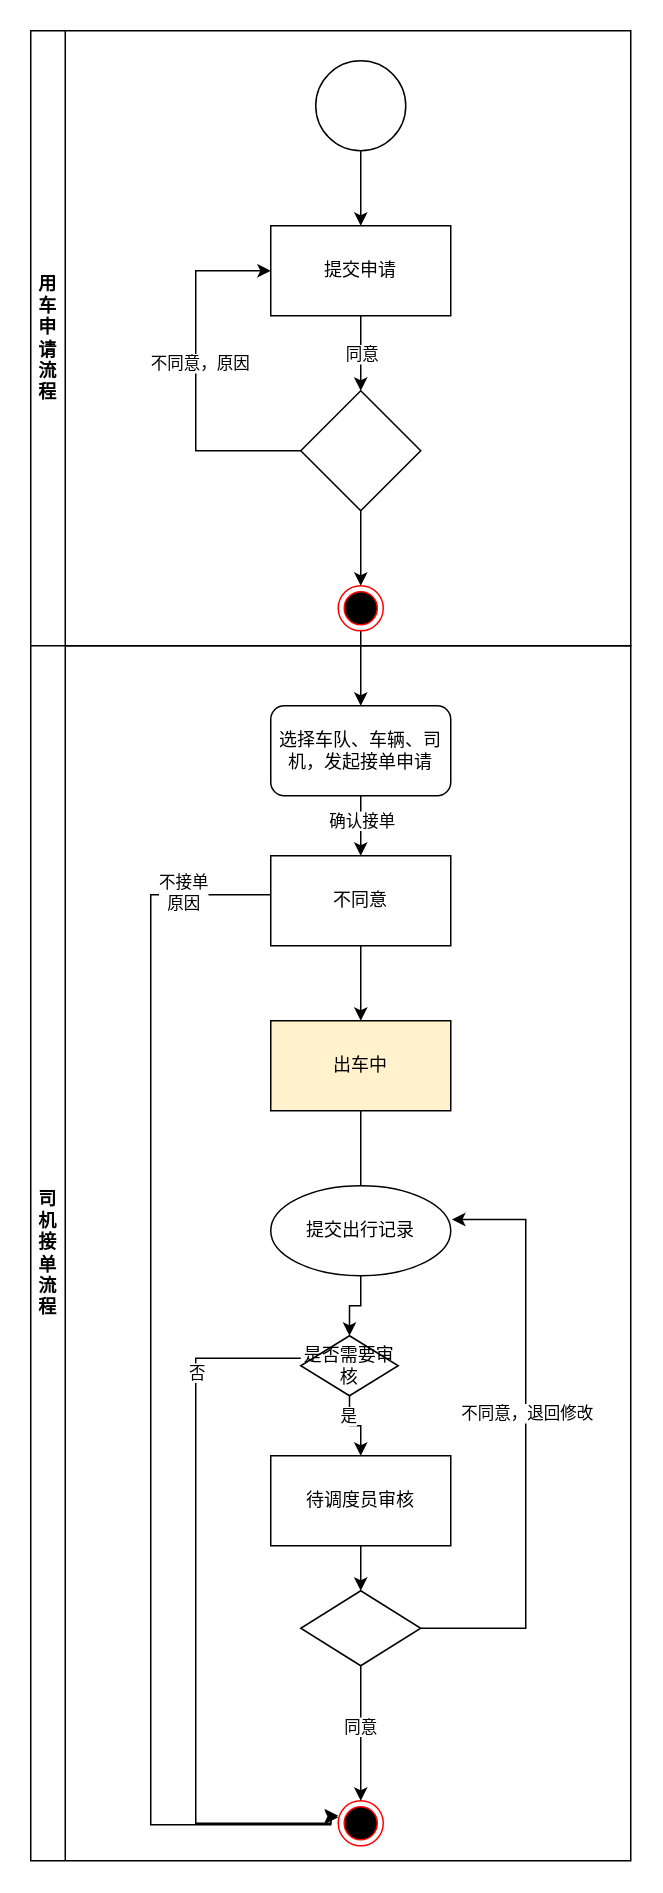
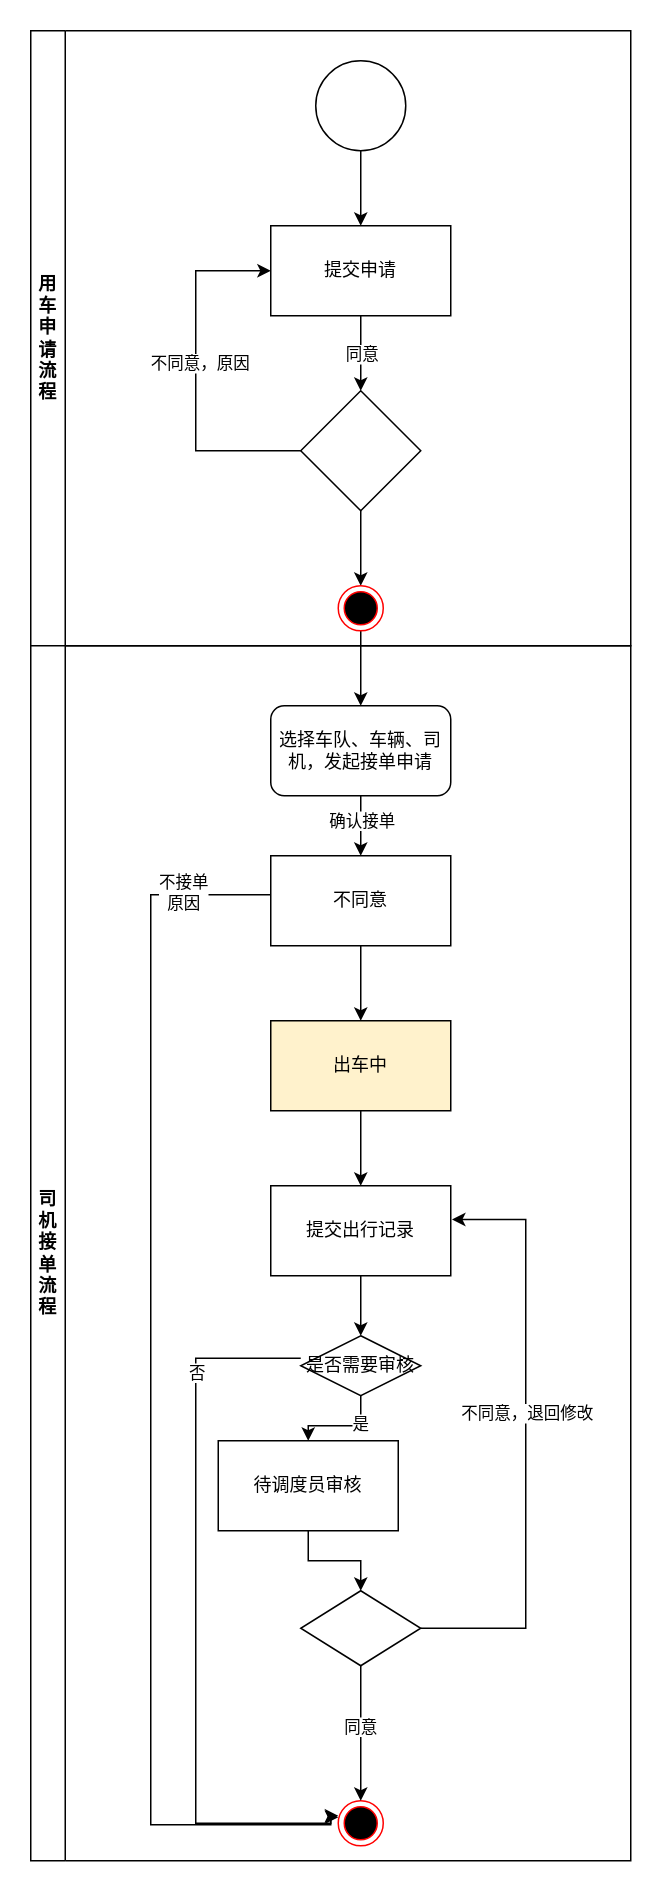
edge "出车中" -- "提交出行记录": arrowhead none -> classic
node "提交出行记录": shape ellipse -> rectangle
node "是否需要审核": size 98x60 -> 120x60
node "待调度员审核": moved (361, 1501) -> (308, 1486)
